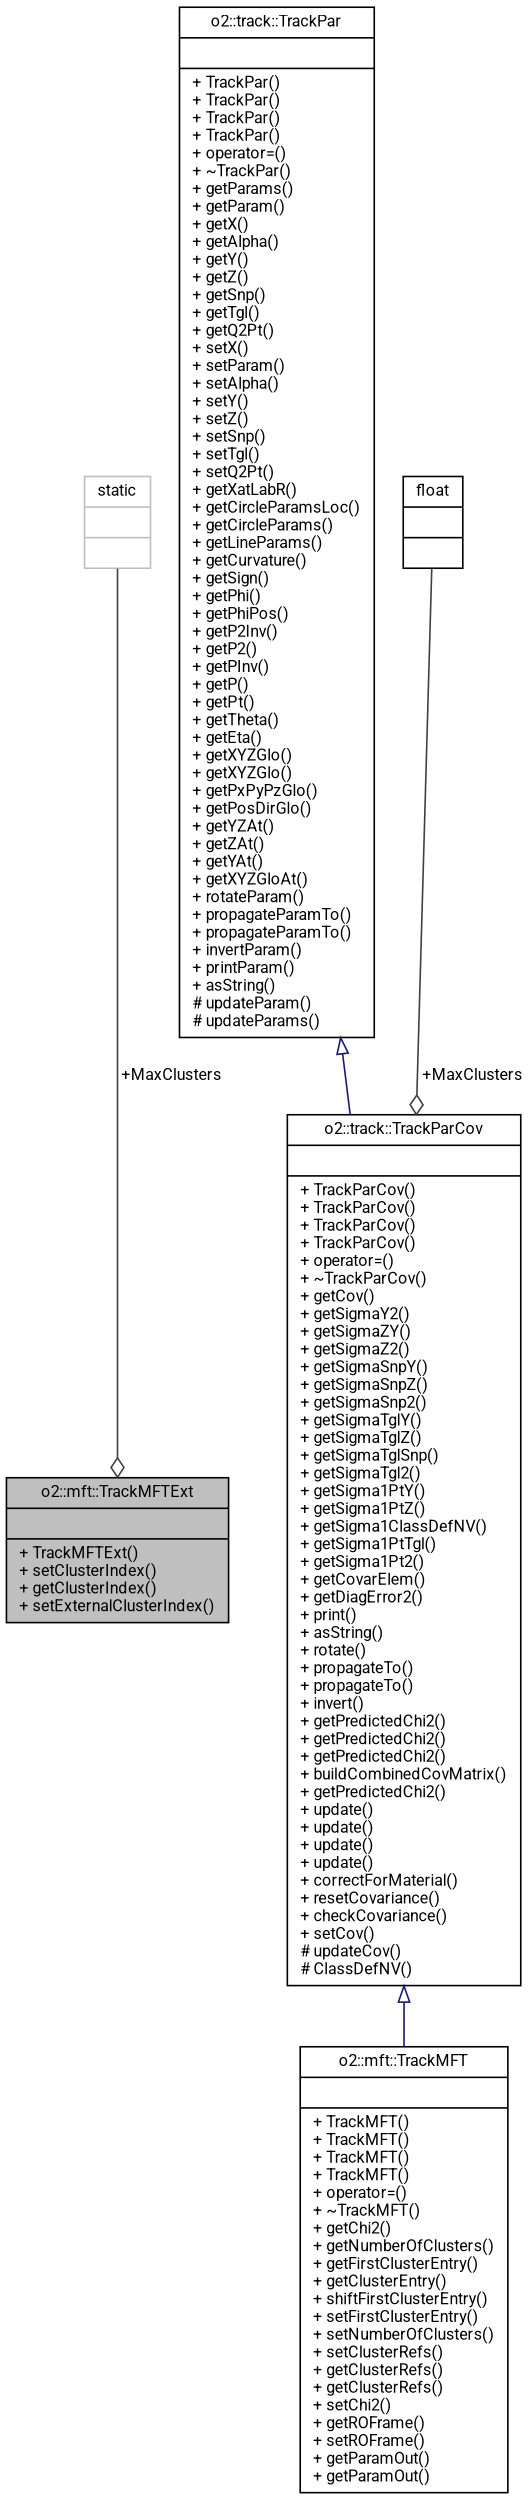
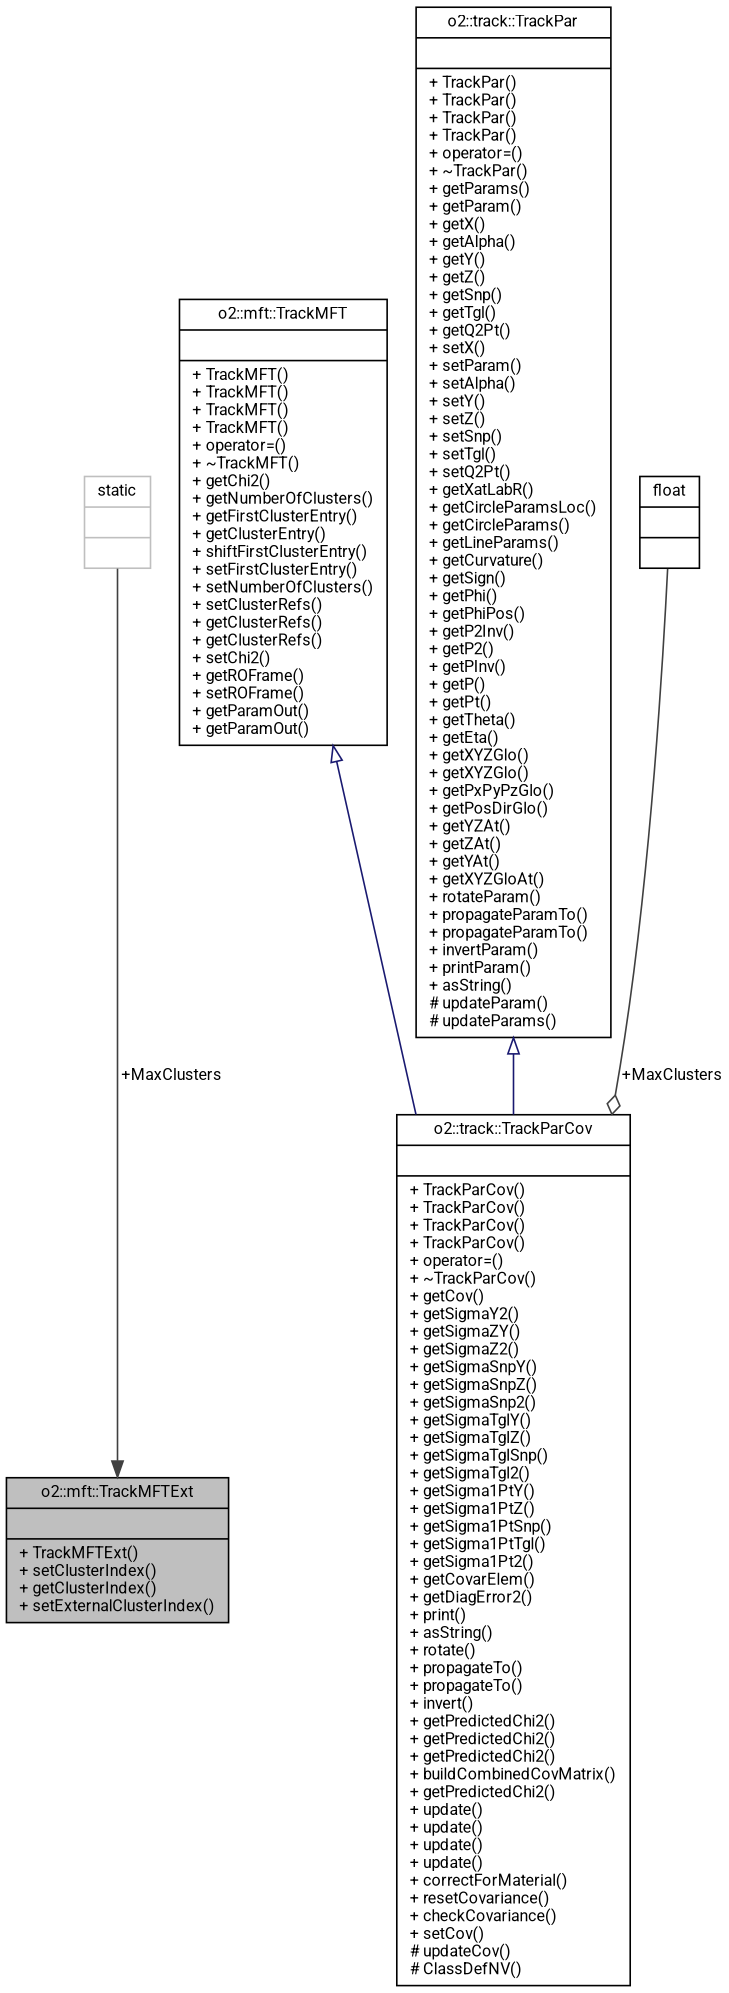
edge "static" -> "o2::mft::TrackMFTExt": arrowhead odiamond -> normal
node "o2::track::TrackParCov": text "+ getSigma1ClassDefNV()" -> "+ getSigma1PtSnp()"
edge "o2::mft::TrackMFT" -> "o2::track::TrackParCov": reversed
